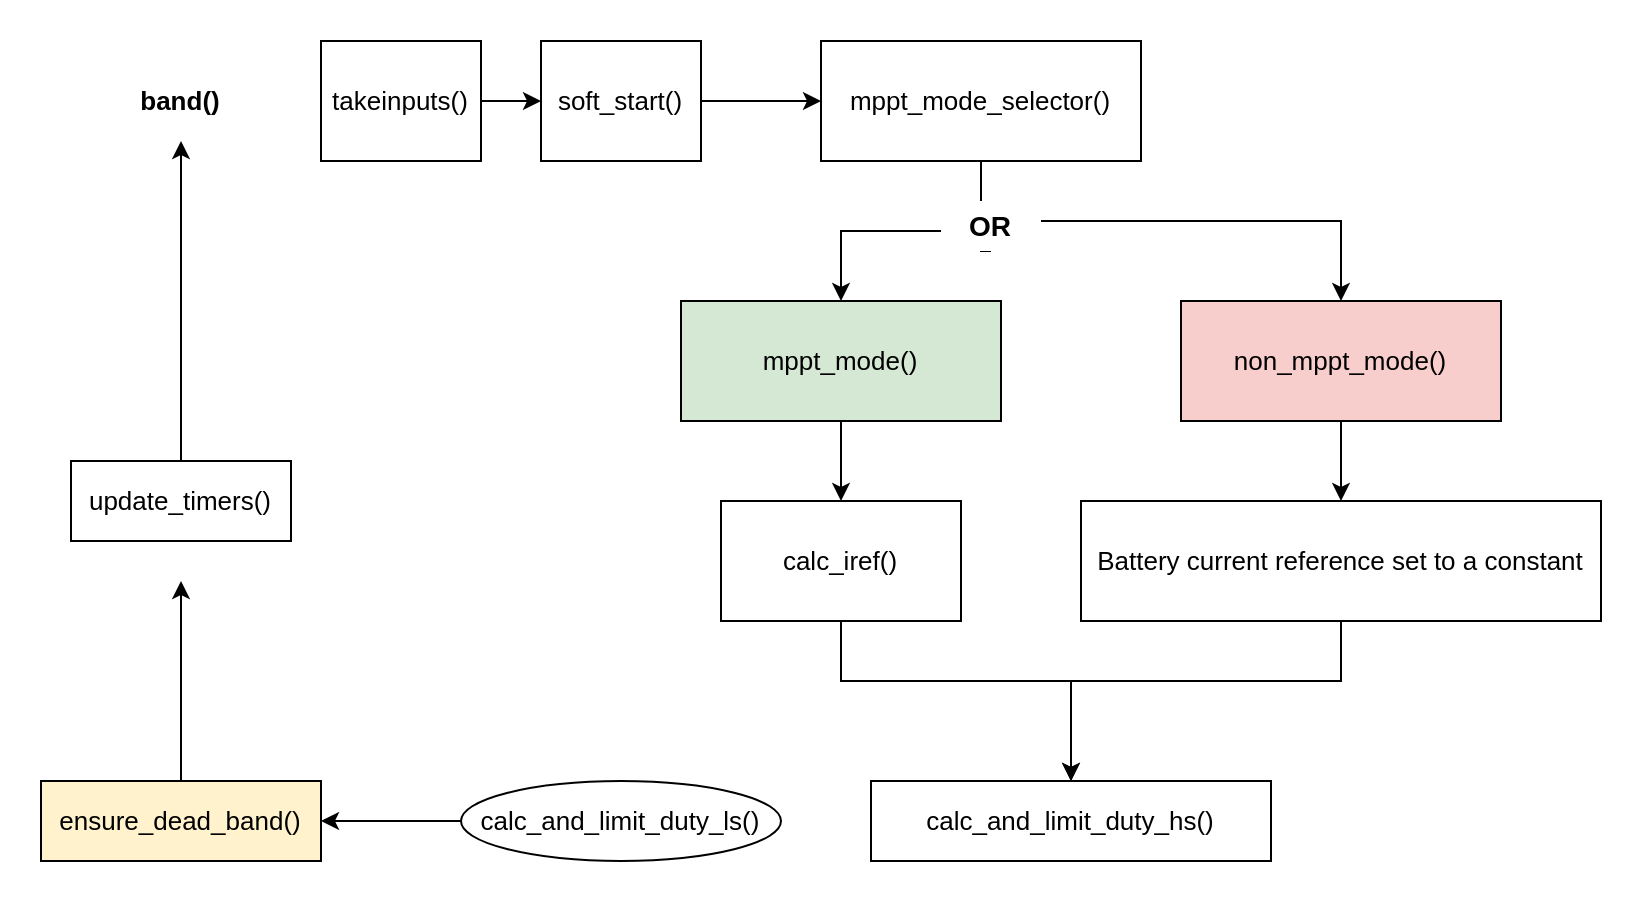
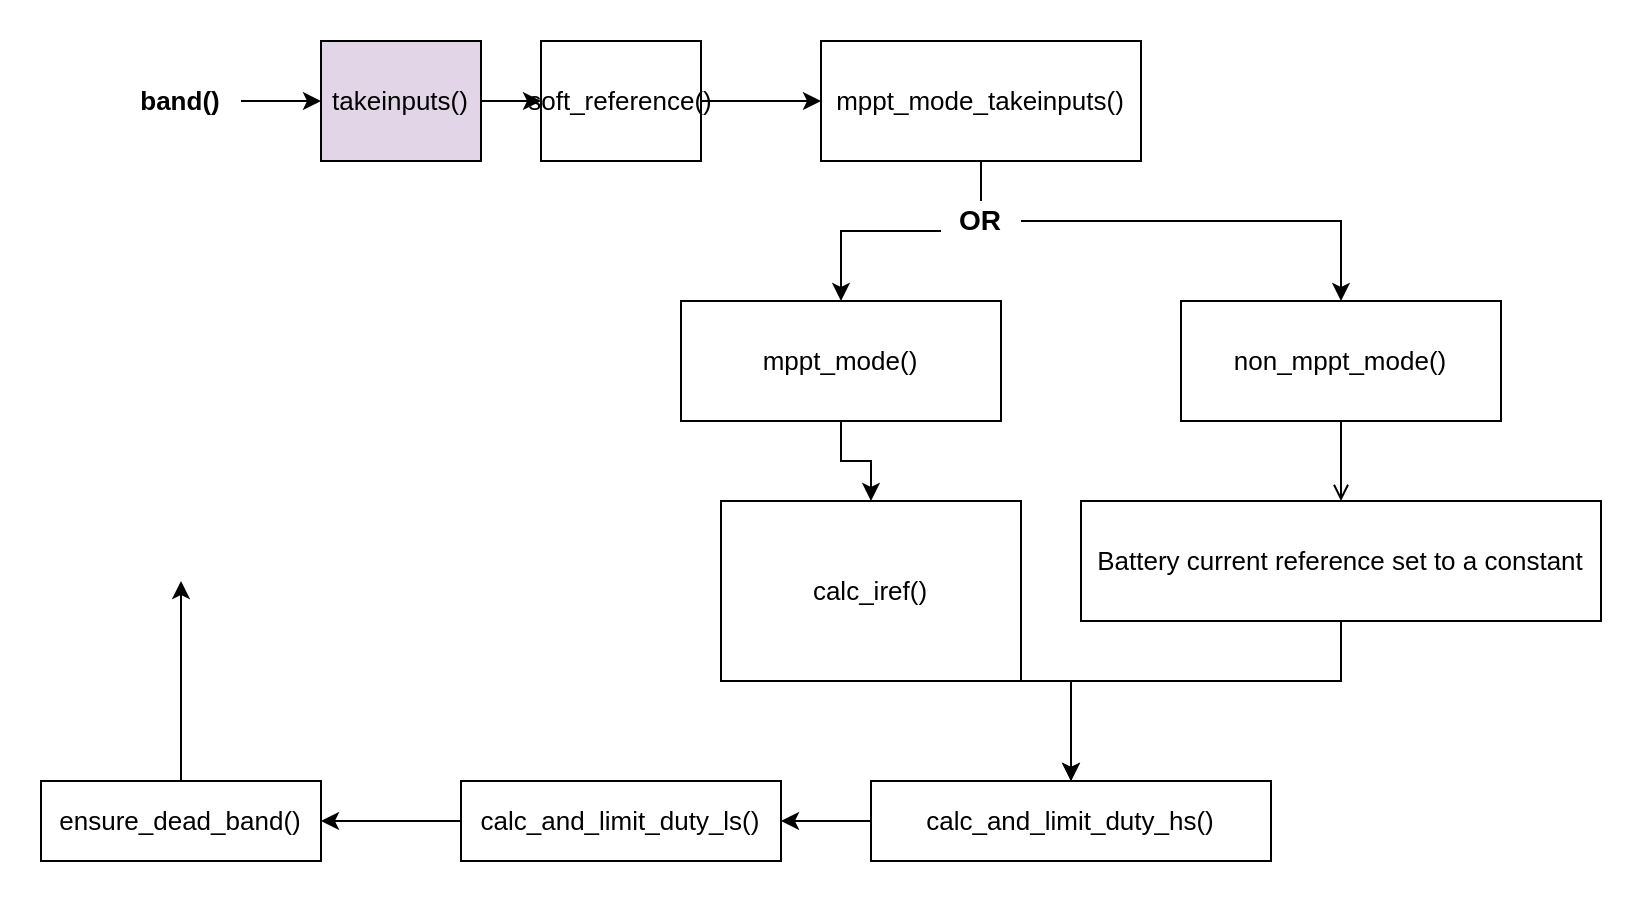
edge "band()" -> "takeinputs()": added
node "takeinputs()": fillcolor #ffffff -> #e1d5e7
node "soft_start()": label "soft_start()" -> "soft_reference()"
node "mppt_mode_selector()": label "mppt_mode_selector()" -> "mppt_mode_takeinputs()"
node "OR": size 100x50 -> 80x40
edge "update_timers()" -> "band()": removed
node "mppt_mode()": fillcolor #d5e8d4 -> #ffffff
node "non_mppt_mode()": fillcolor #f8cecc -> #ffffff
edge "non_mppt_mode()" -> "Battery current reference set to a constant": arrowhead classic -> open
node "update_timers()": removed
node "calc_iref()": size 240x120 -> 300x180
node "ensure_dead_band()": fillcolor #fff2cc -> #ffffff
node "calc_and_limit_duty_ls()": shape ellipse -> rectangle
edge "calc_and_limit_duty_hs()" -> "calc_and_limit_duty_ls()": added
